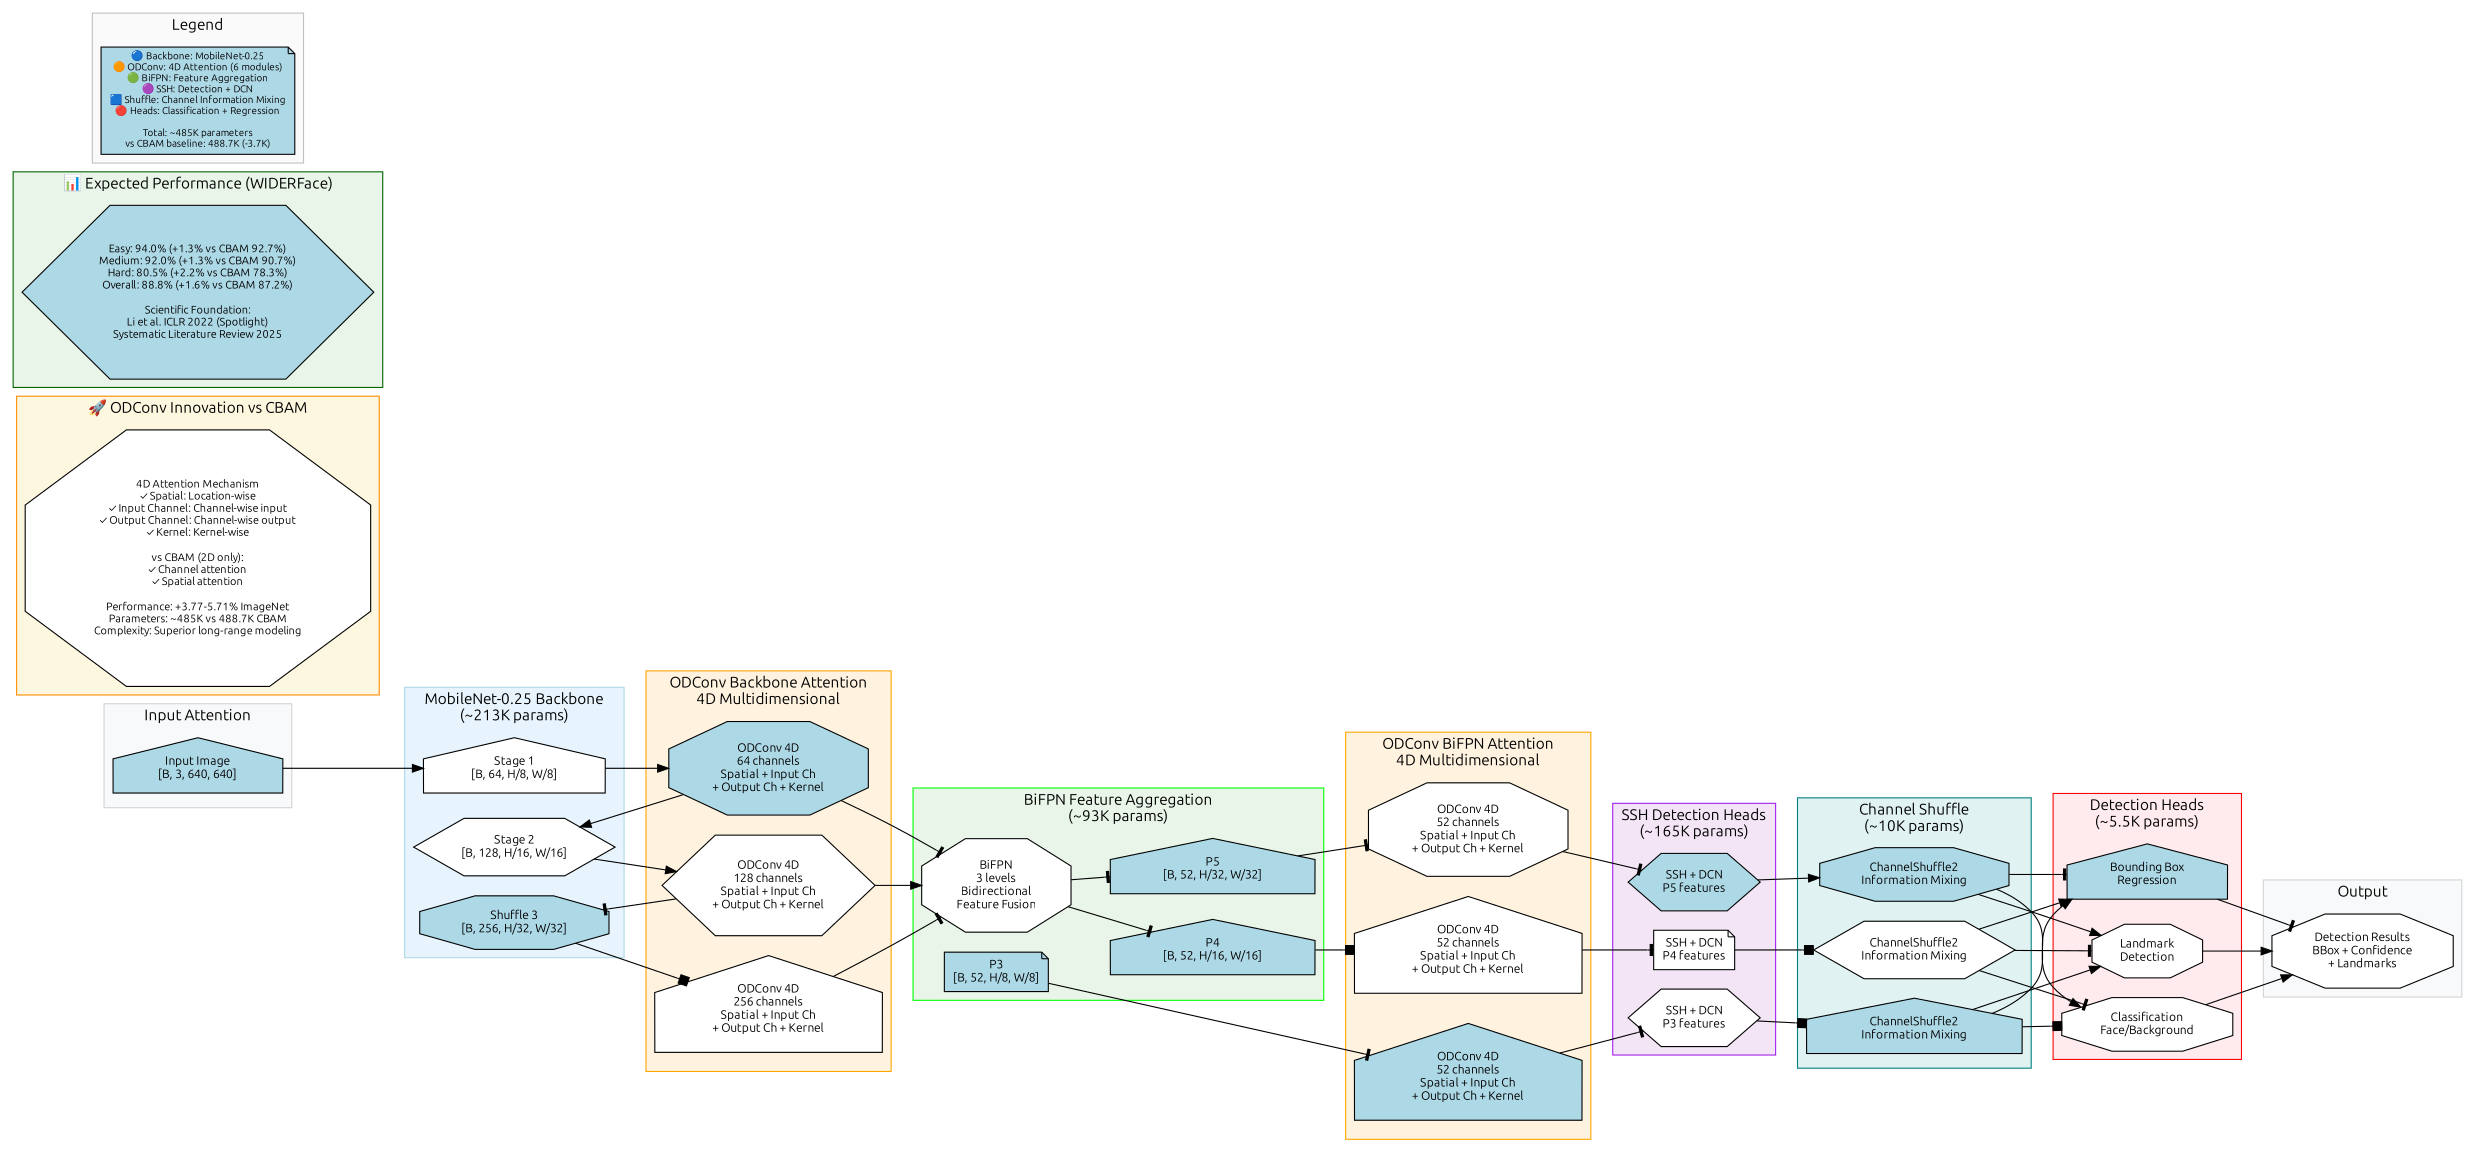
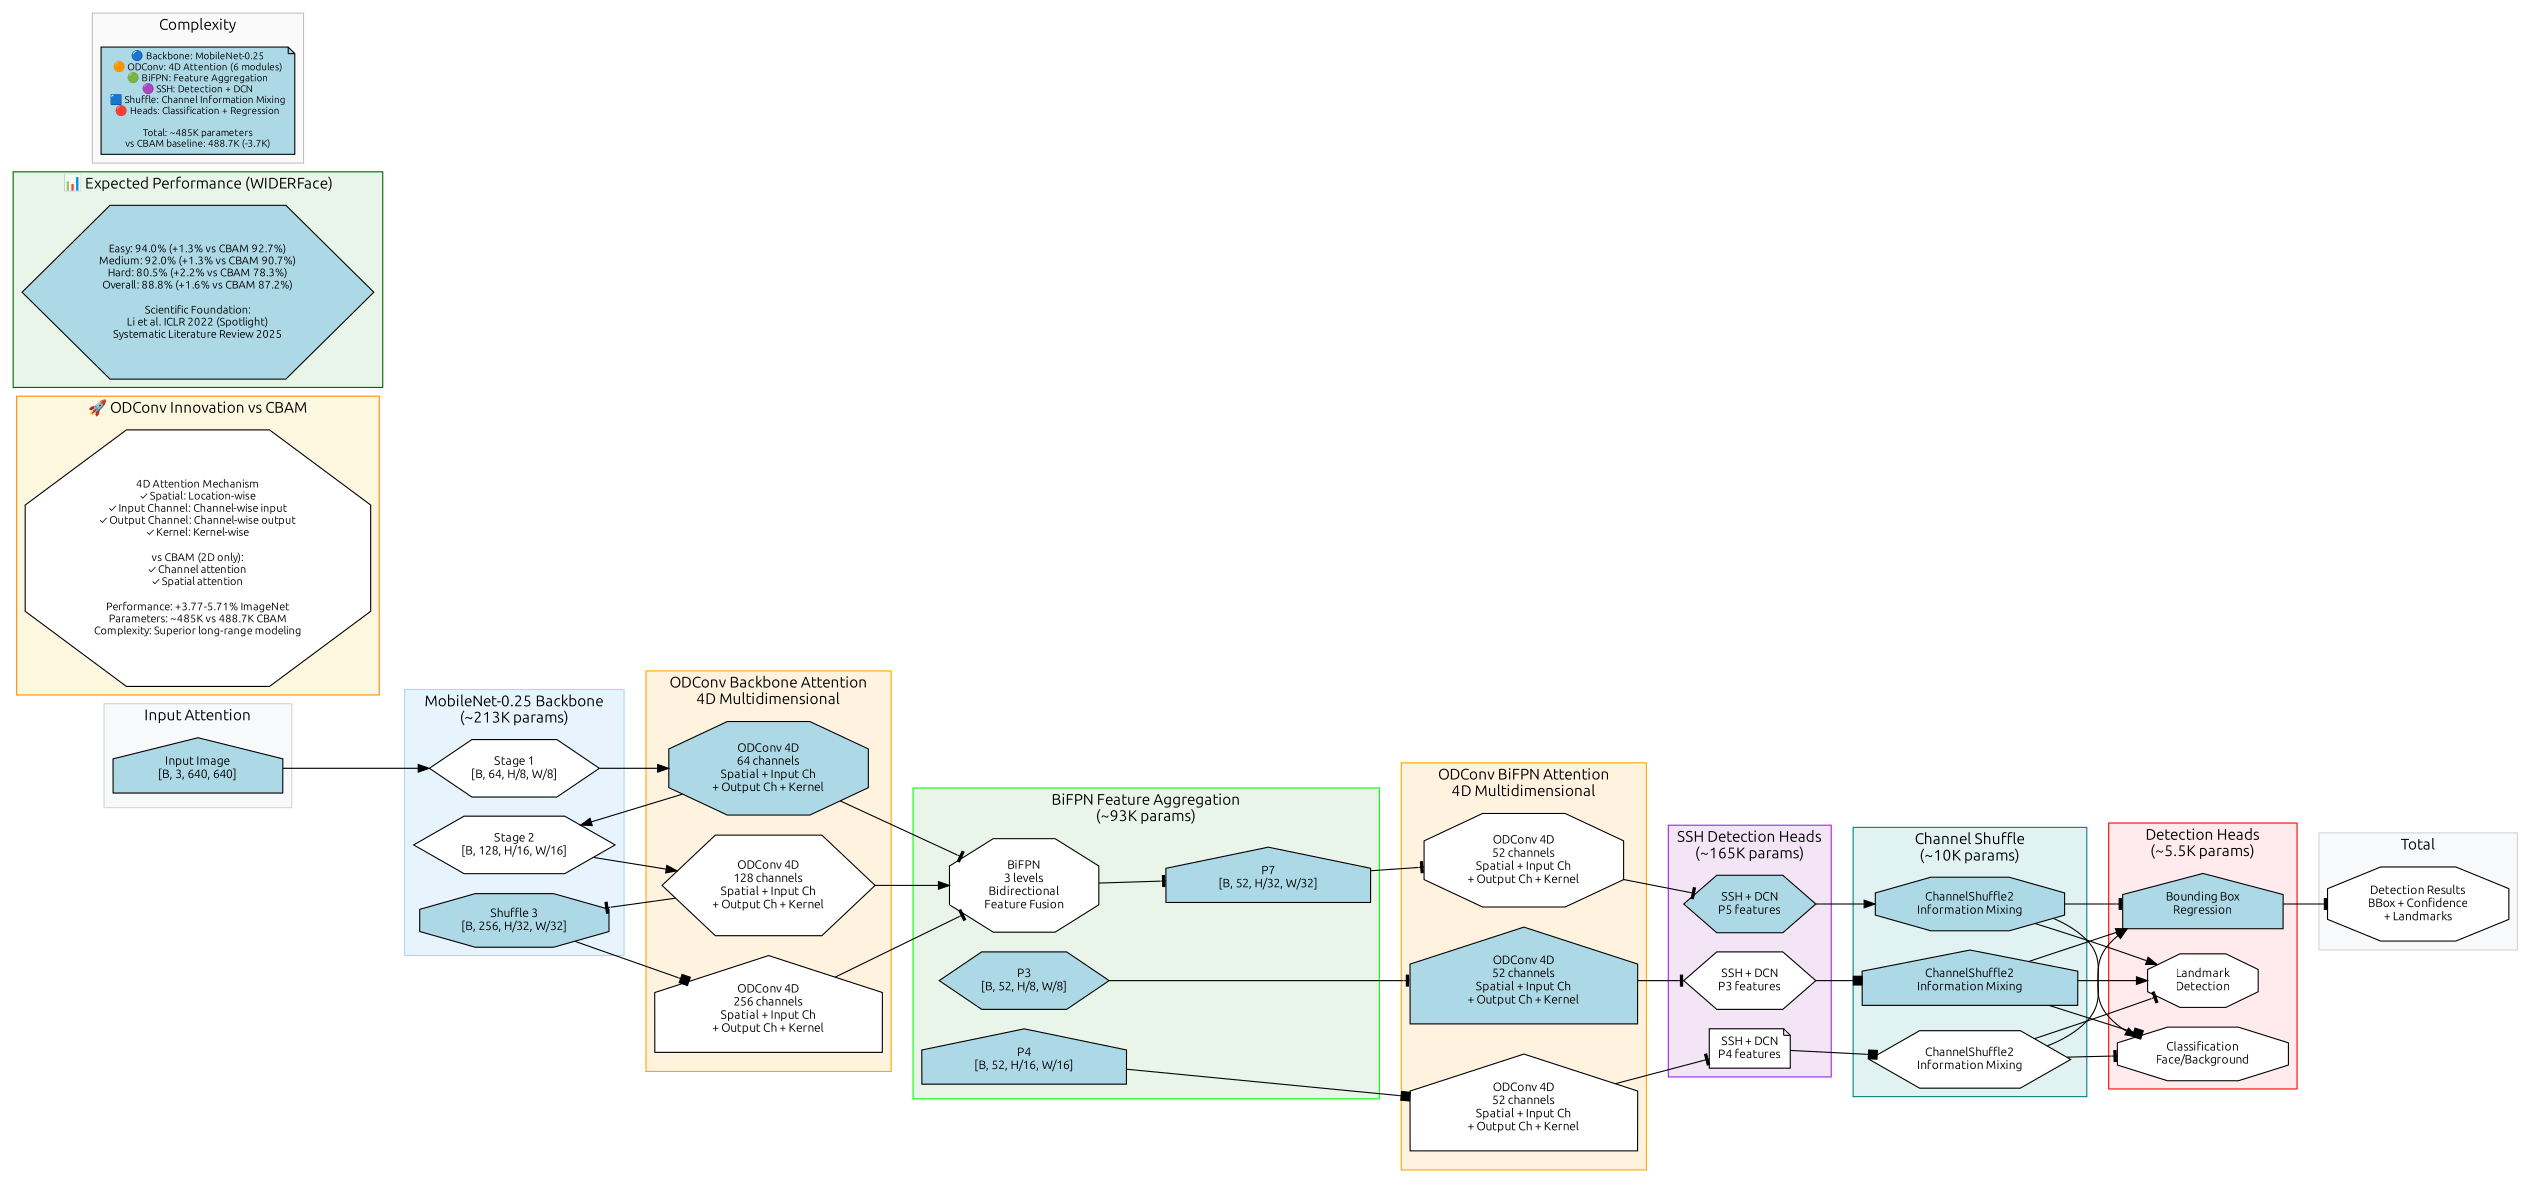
cluster "Legend": label "Legend" -> "Complexity"
node "Stage 1 [B, 64, H/8, W/8]": shape house -> hexagon
node "P5 [B, 52, H/32, W/32]": label "P5 [B, 52, H/32, W/32]" -> "P7 [B, 52, H/32, W/32]"
cluster "Output": label "Output" -> "Total"
edge "BiFPN 3 levels Bidirectional Feature Fusion" -> "P4 [B, 52, H/16, W/16]": removed
edge "Landmark Detection" -> "Detection Results BBox + Confidence + Landmarks": removed
node "P3 [B, 52, H/8, W/8]": shape note -> hexagon
edge "Classification Face/Background" -> "Detection Results BBox + Confidence + Landmarks": removed
